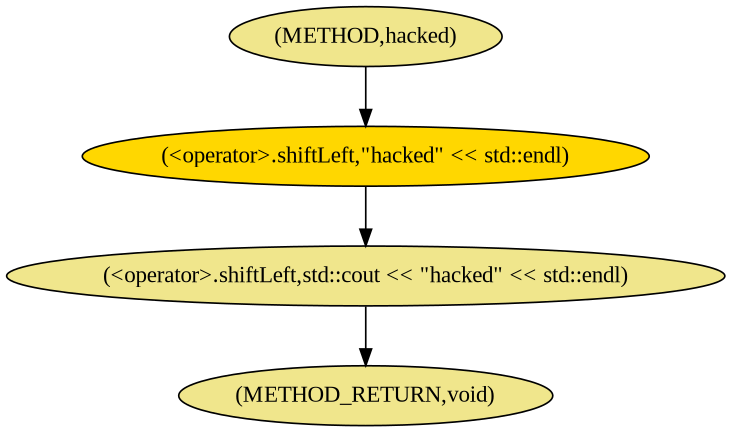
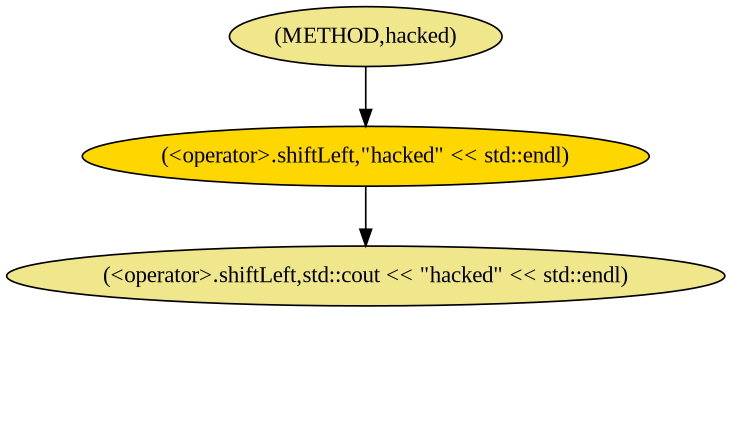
node "(METHOD_RETURN,void)": removed
